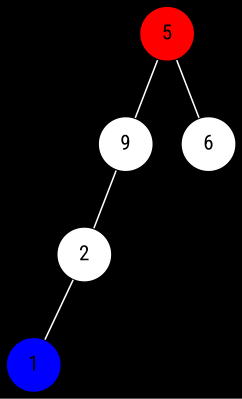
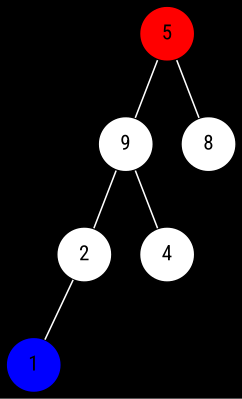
node "6": label "6" -> "8"
node "4": added
